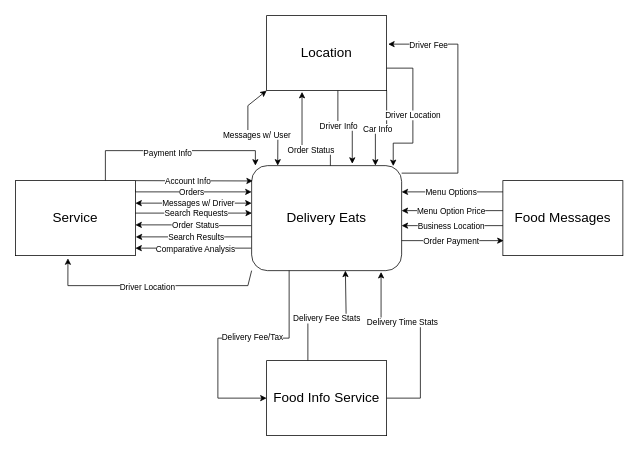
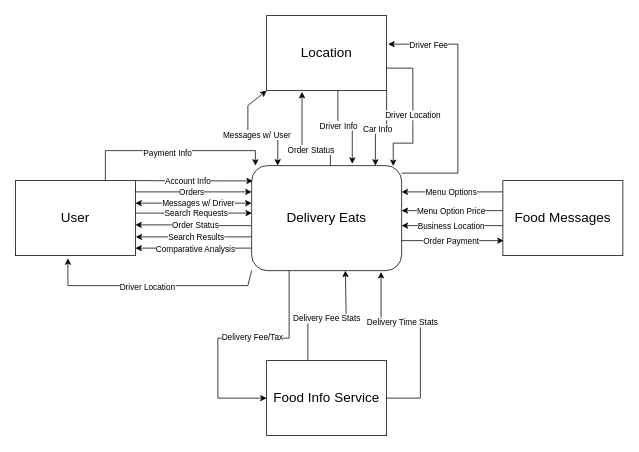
node "Service": label "Service" -> "User"
